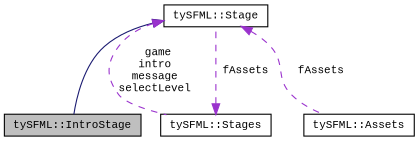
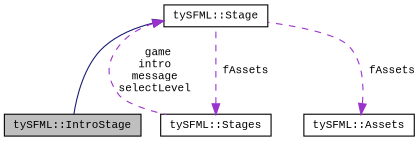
edge "tySFML::Assets" -> "tySFML::Stage": reversed
